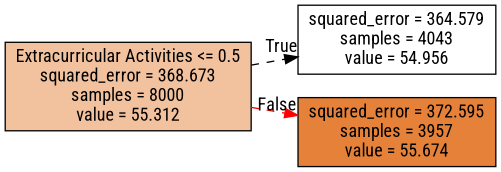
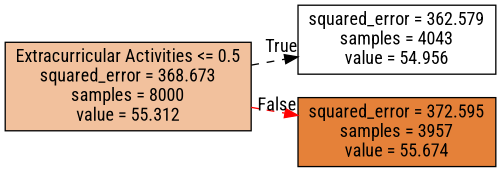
node "squared_error = 364.579 samples = 4043 value = 54.956": label "squared_error = 364.579 samples = 4043 value = 54.956" -> "squared_error = 362.579 samples = 4043 value = 54.956"
